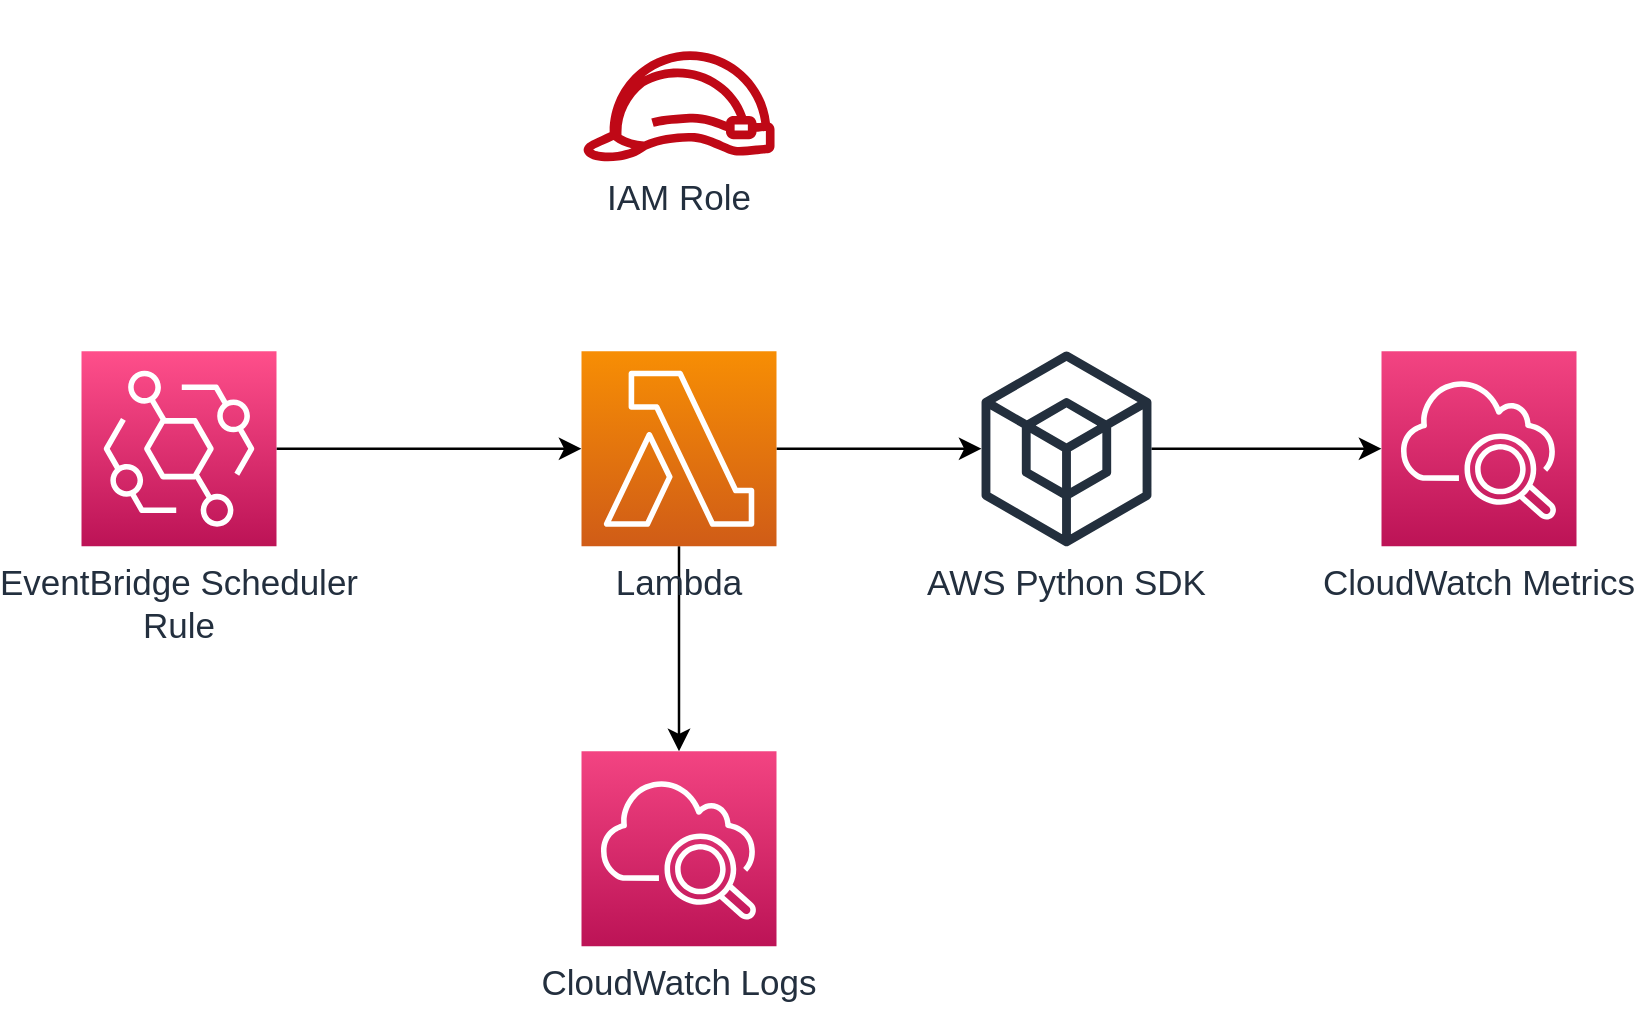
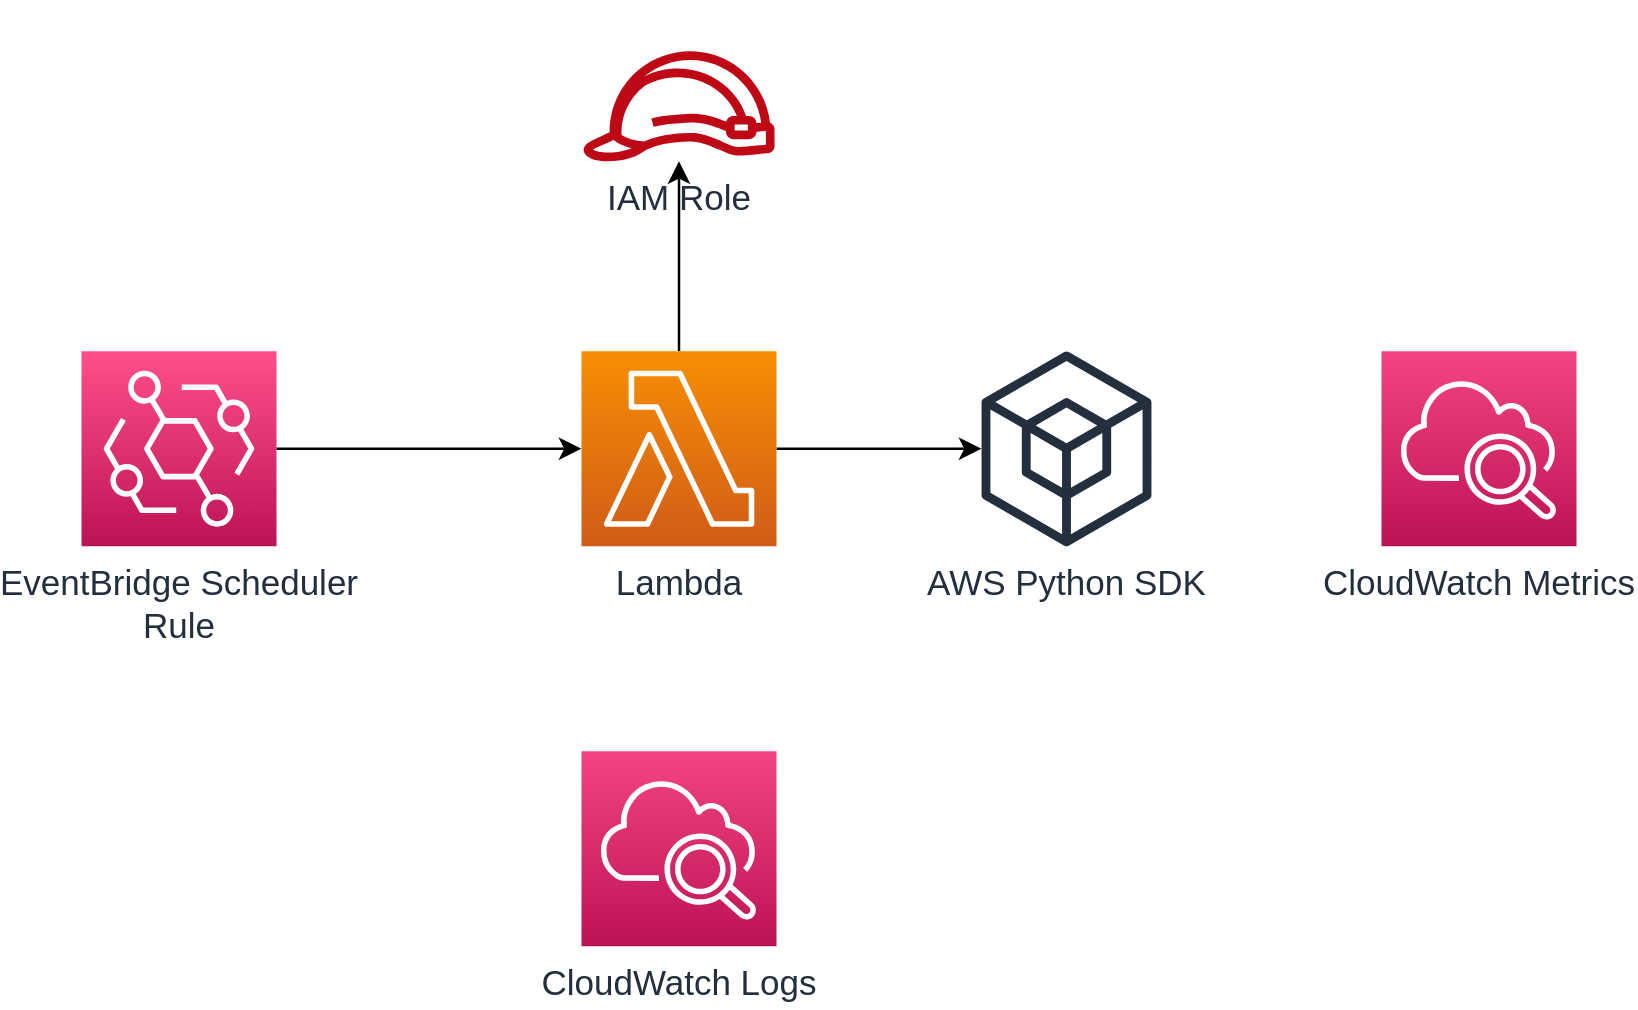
edge "AWS Python SDK" -> "CloudWatch Metrics": removed
edge "Lambda" -> "CloudWatch Logs": now "Lambda" -> "IAM Role"
